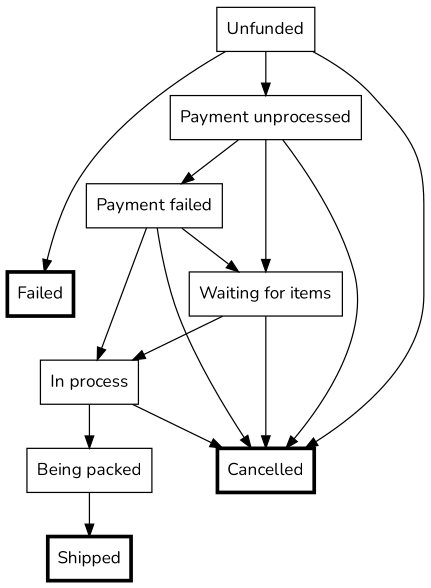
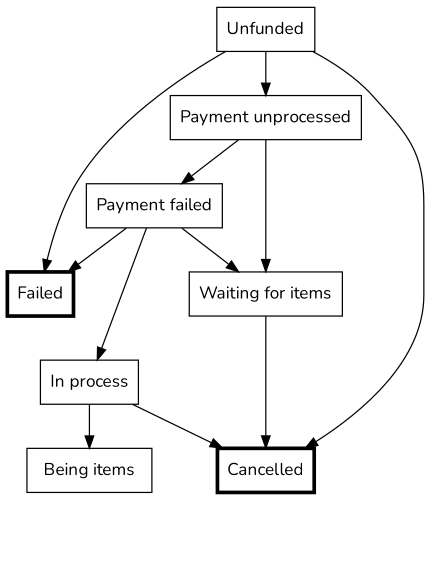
edge "Payment unprocessed" -> "Cancelled": removed
edge "Waiting for items" -> "In process": removed
edge "Payment failed" -> "Cancelled": now "Payment failed" -> "Failed"
node "Being packed": label "Being packed" -> "Being items"
node "Shipped": removed
